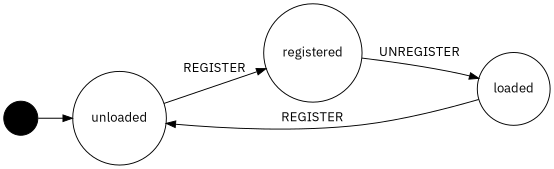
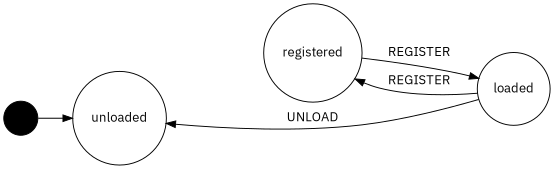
edge "registered" -> "loaded": label "UNREGISTER" -> "REGISTER"
edge "unloaded" -> "registered": now "loaded" -> "registered"
edge "loaded" -> "unloaded": label "REGISTER" -> "UNLOAD"
